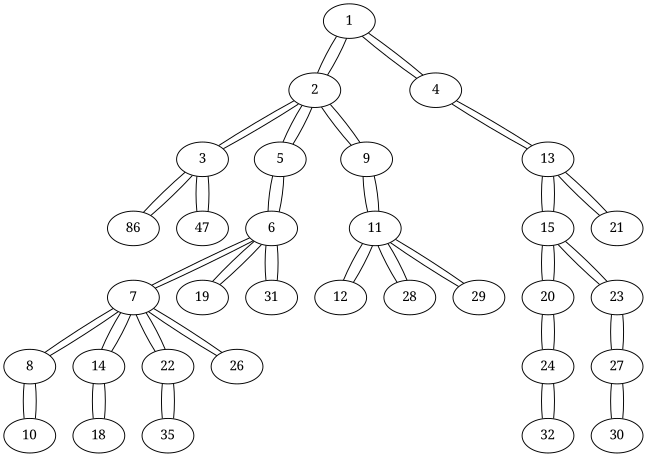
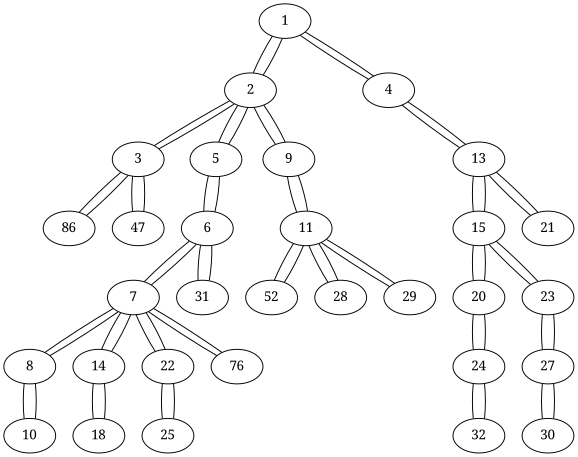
node "19": removed
node "12": label "12" -> "52"
node "26": label "26" -> "76"
node "35": label "35" -> "25"
